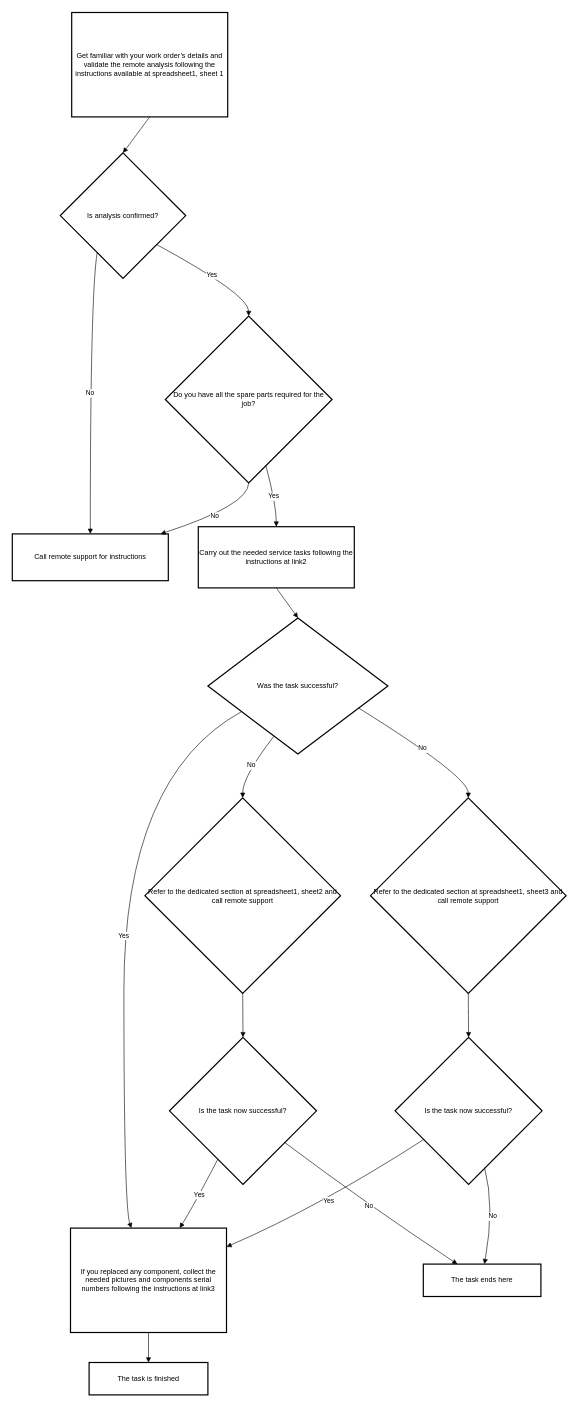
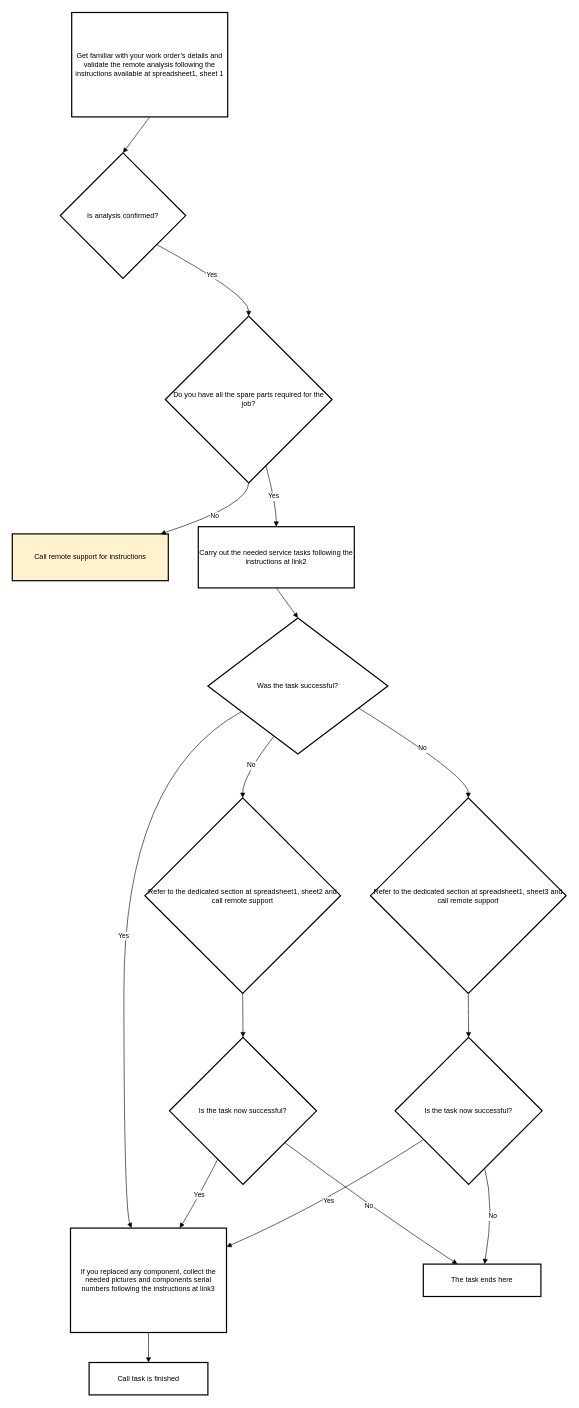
edge "Is analysis confirmed?" -> "Call remote support for instructions": removed, label "No"
node "Call remote support for instructions": fillcolor #ffffff -> #fff2cc
node "The task is finished": label "The task is finished" -> "Call task is finished"
